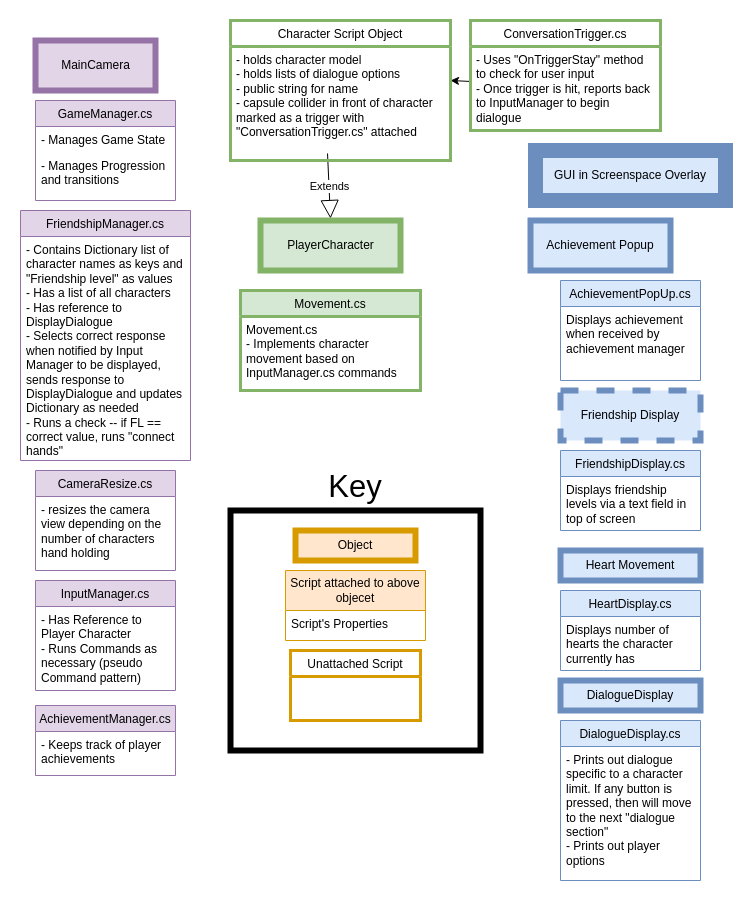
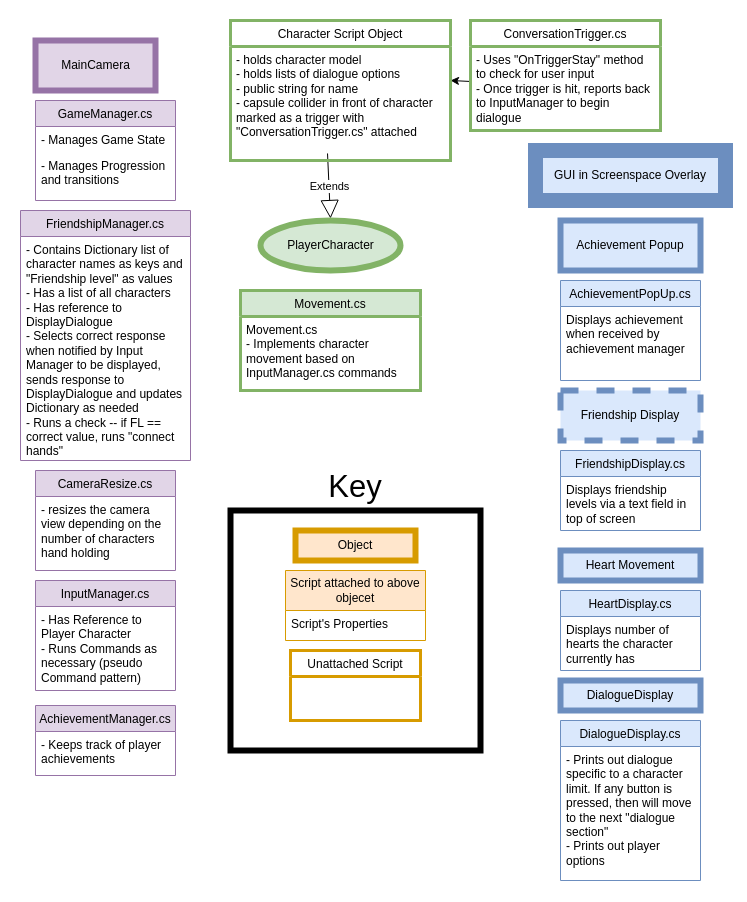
node "PlayerCharacter": shape rectangle -> ellipse
node "Achievement Popup": moved (601, 246) -> (631, 246)
